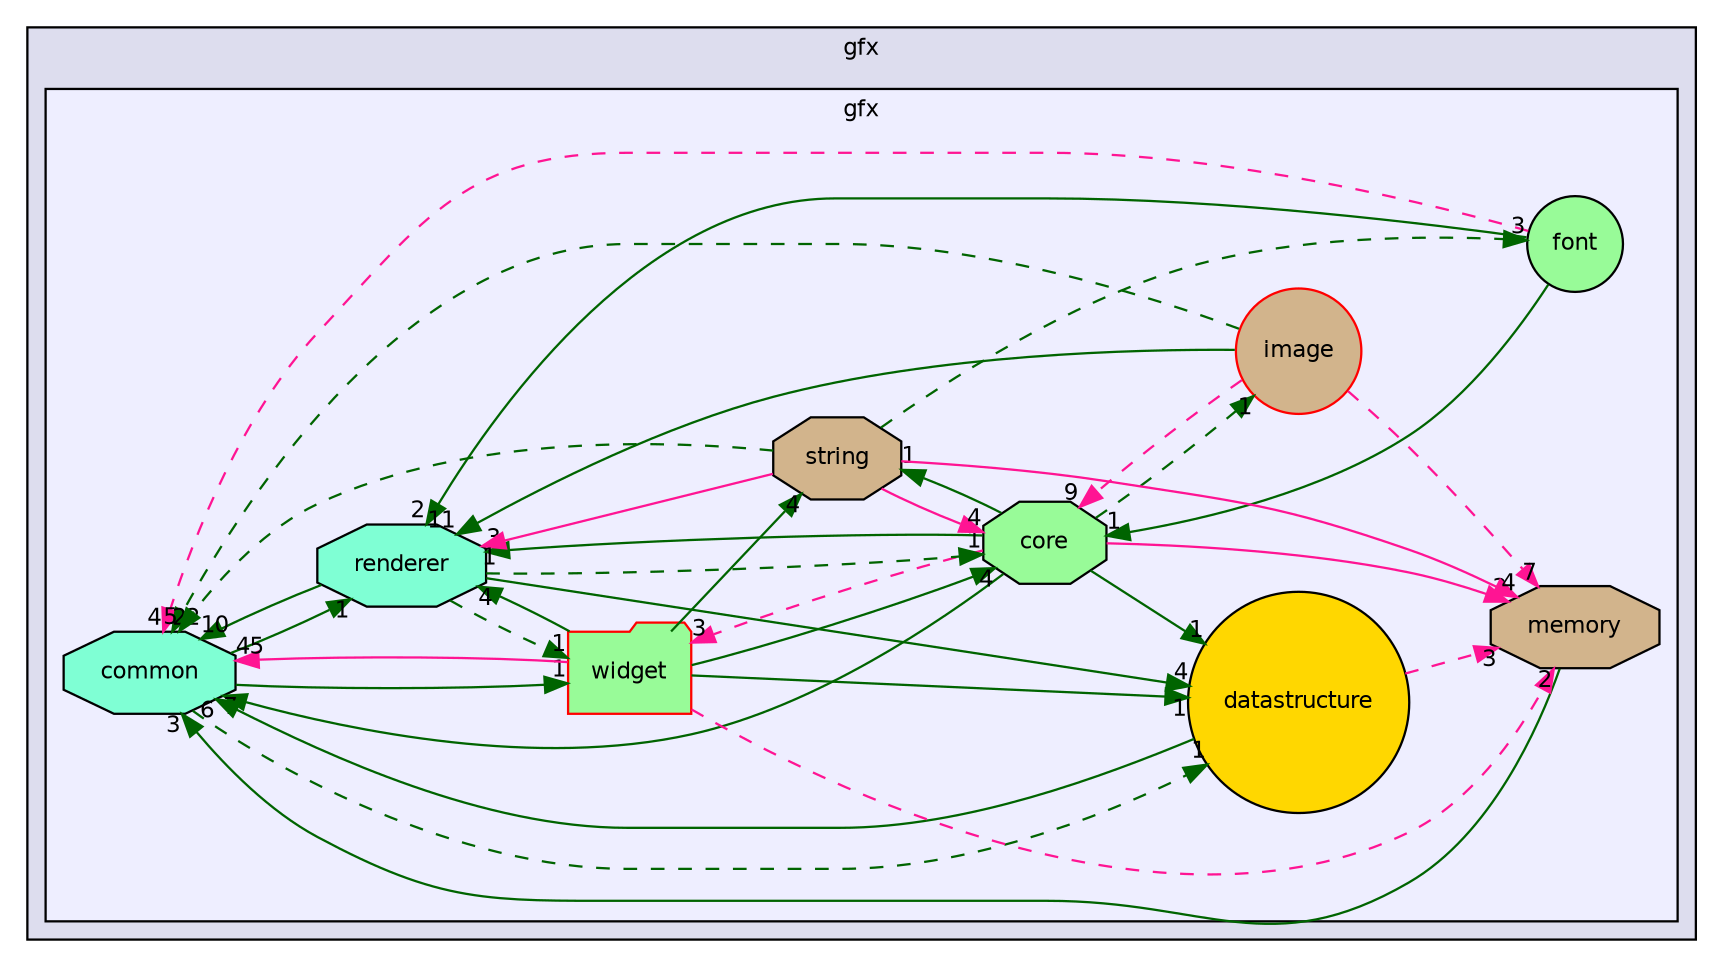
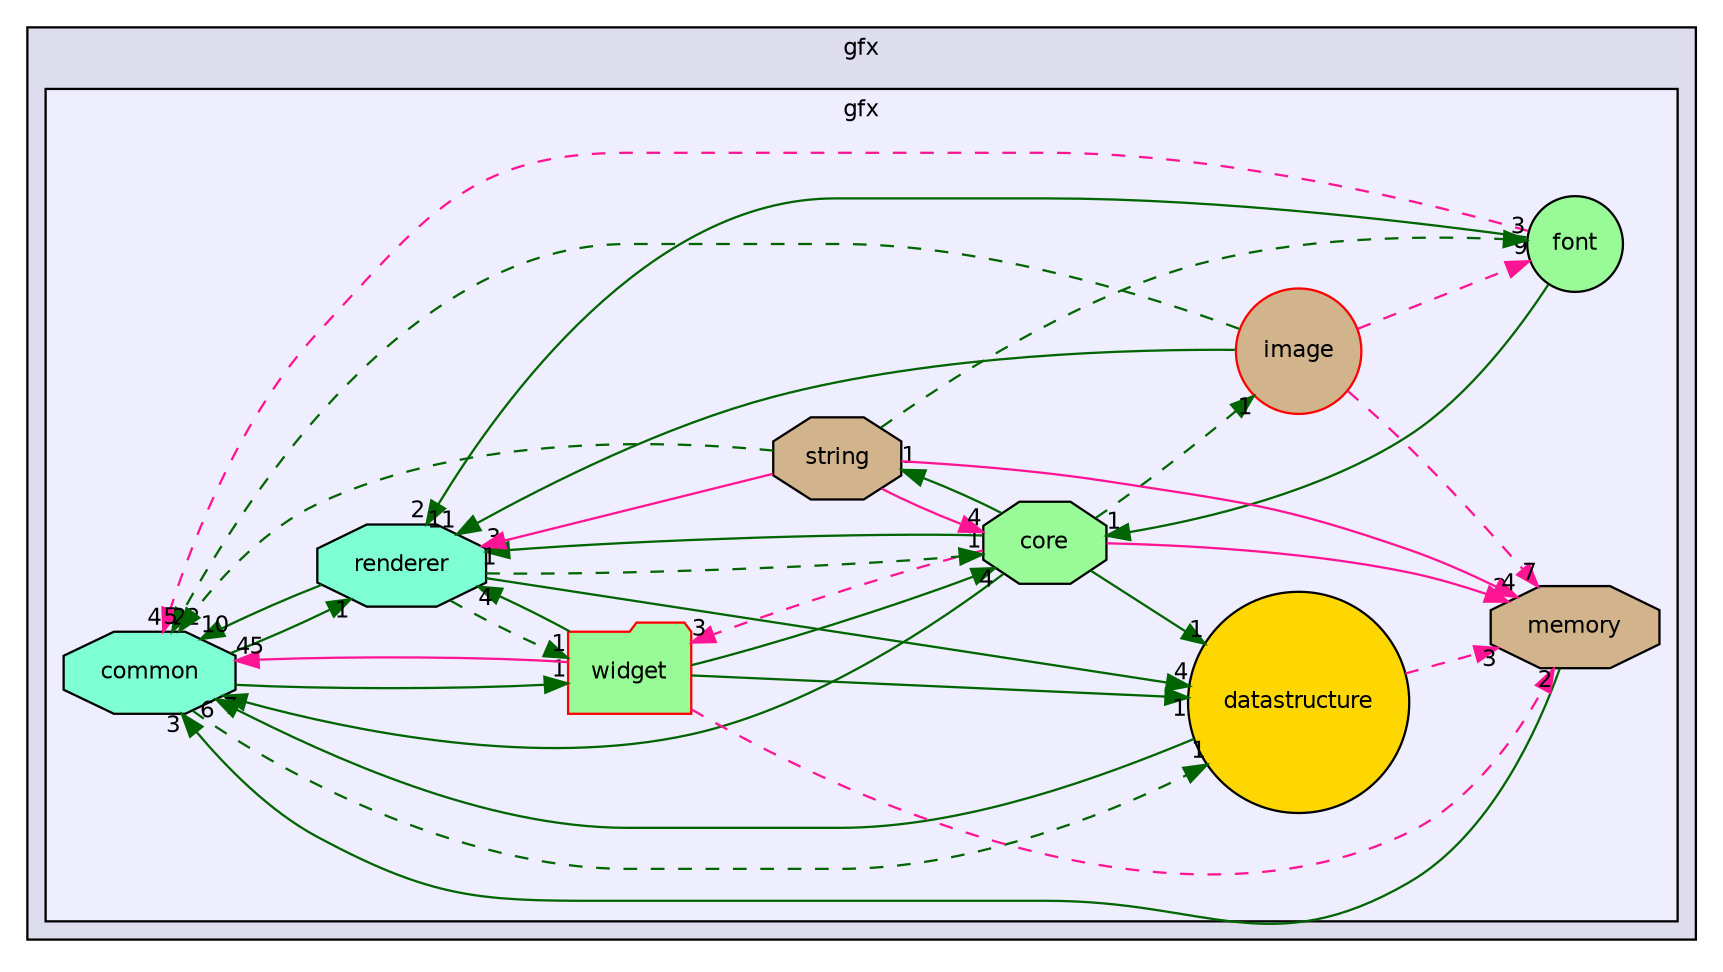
edge "image" -> "core": now "image" -> "font"
edge "widget" -> "string": removed
